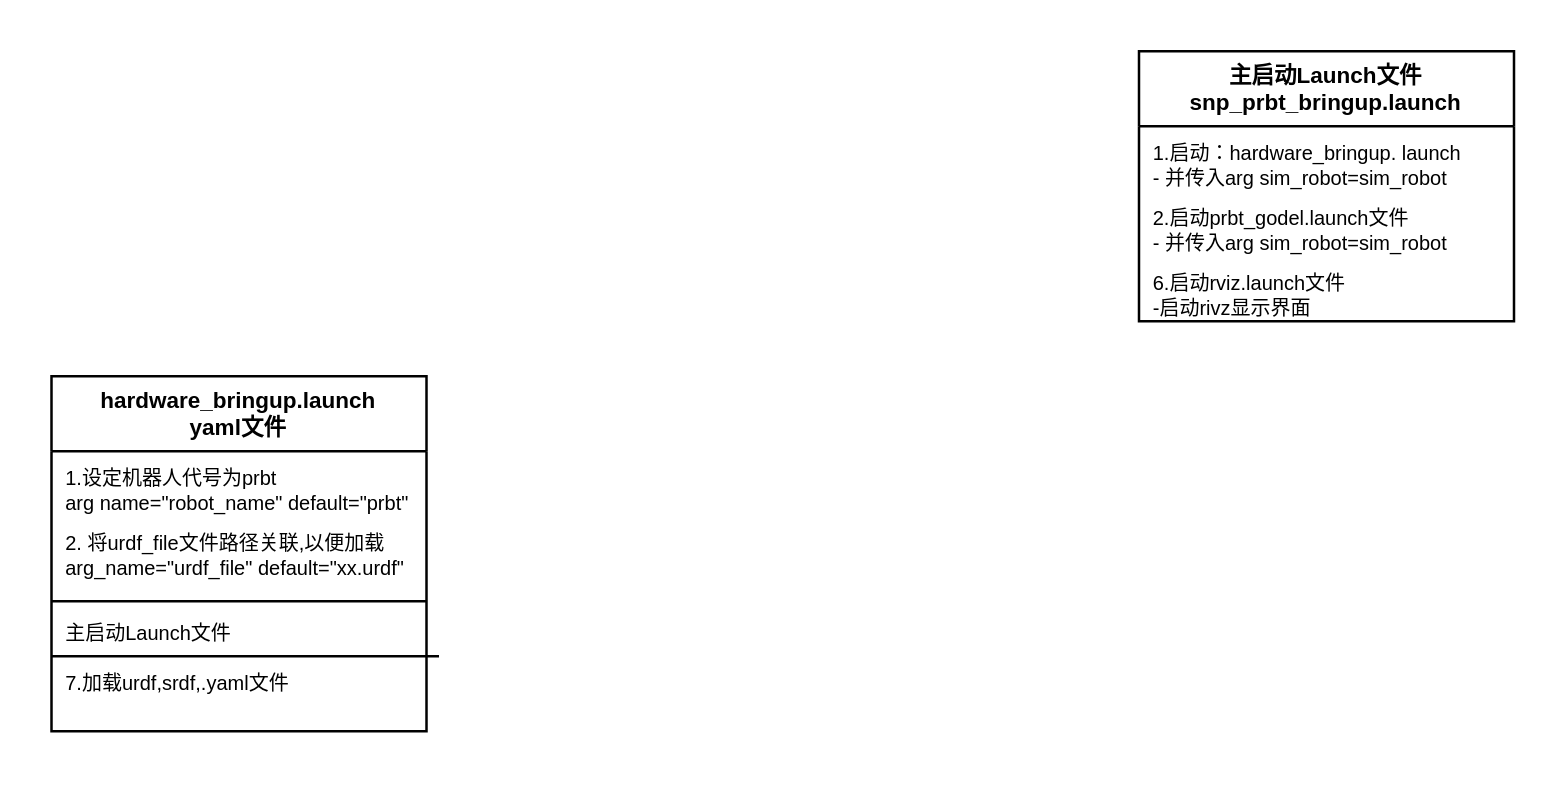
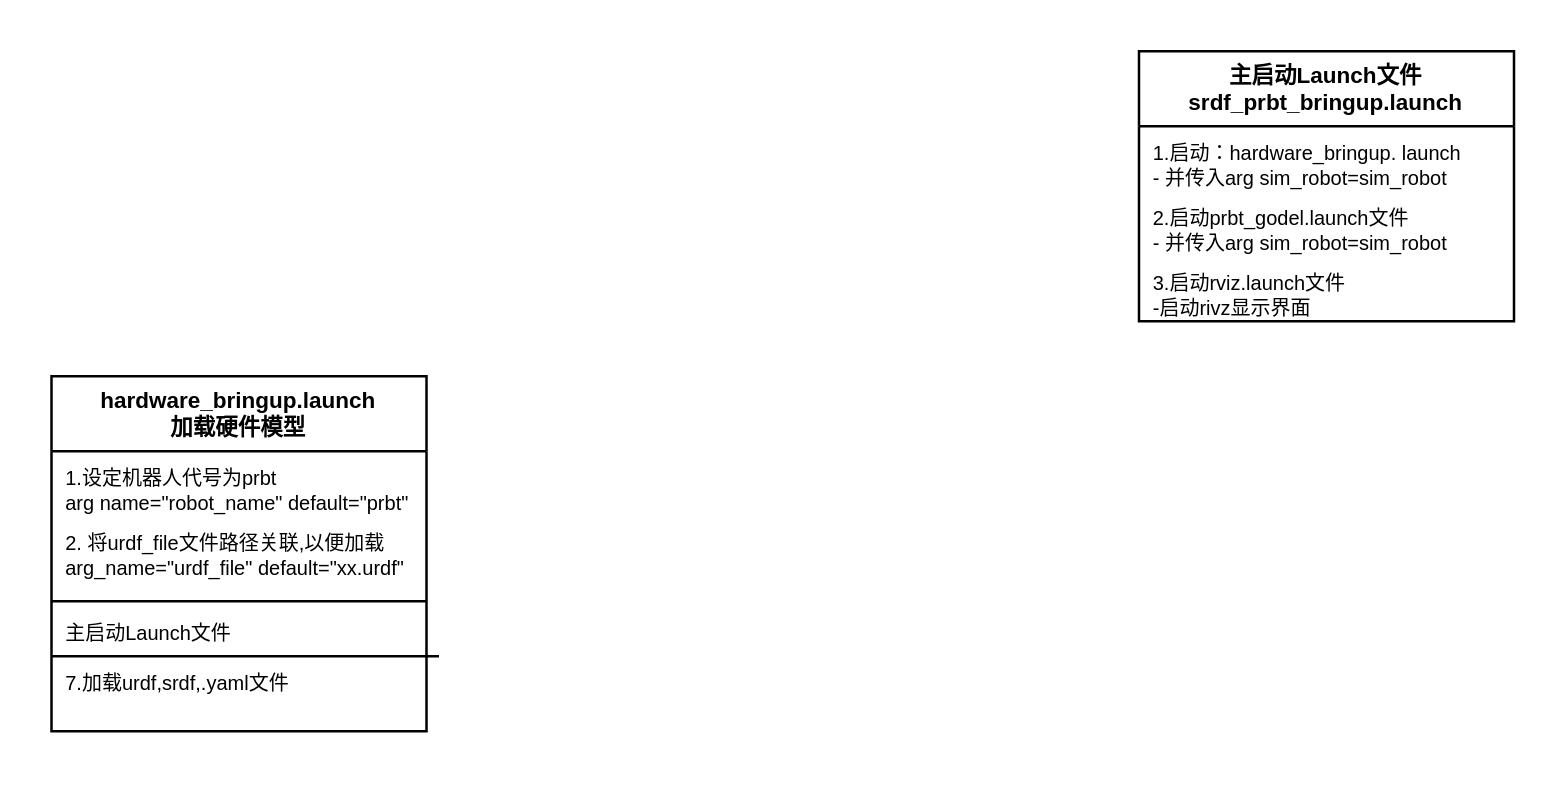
node "主启动Launch文件 snp_prbt_bringup.launch": label "主启动Launch文件 snp_prbt_bringup.launch" -> "主启动Launch文件 srdf_prbt_bringup.launch"
node "6.启动rviz.launch文件 -启动rivz显示界面": label "6.启动rviz.launch文件 -启动rivz显示界面" -> "3.启动rviz.launch文件 -启动rivz显示界面"
node "hardware_bringup.launch yaml文件": label "hardware_bringup.launch yaml文件" -> "hardware_bringup.launch 加载硬件模型"
